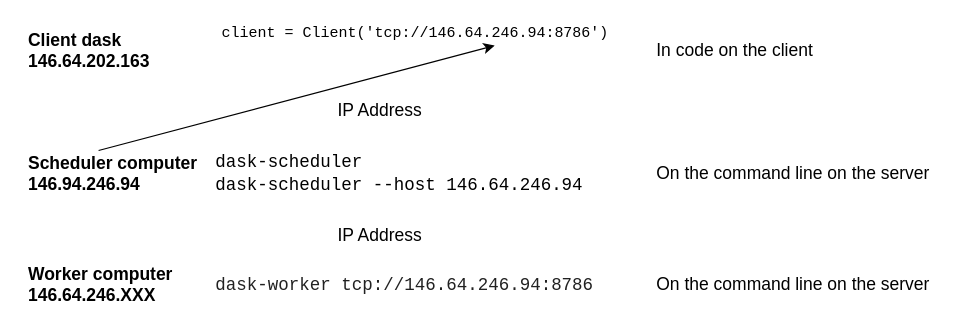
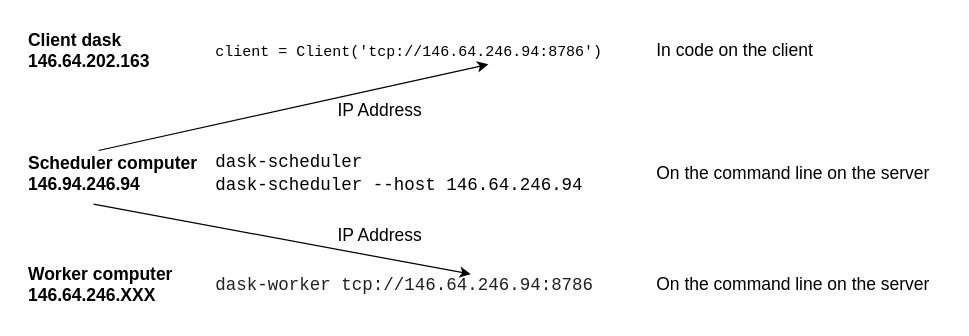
node "client = Client('tcp://146.64.246.94:8786')": moved (426, 32) -> (419, 51)
edge "Scheduler computer 146.94.246.94" -> "dask-worker tcp://146.64.246.94:8786": added
